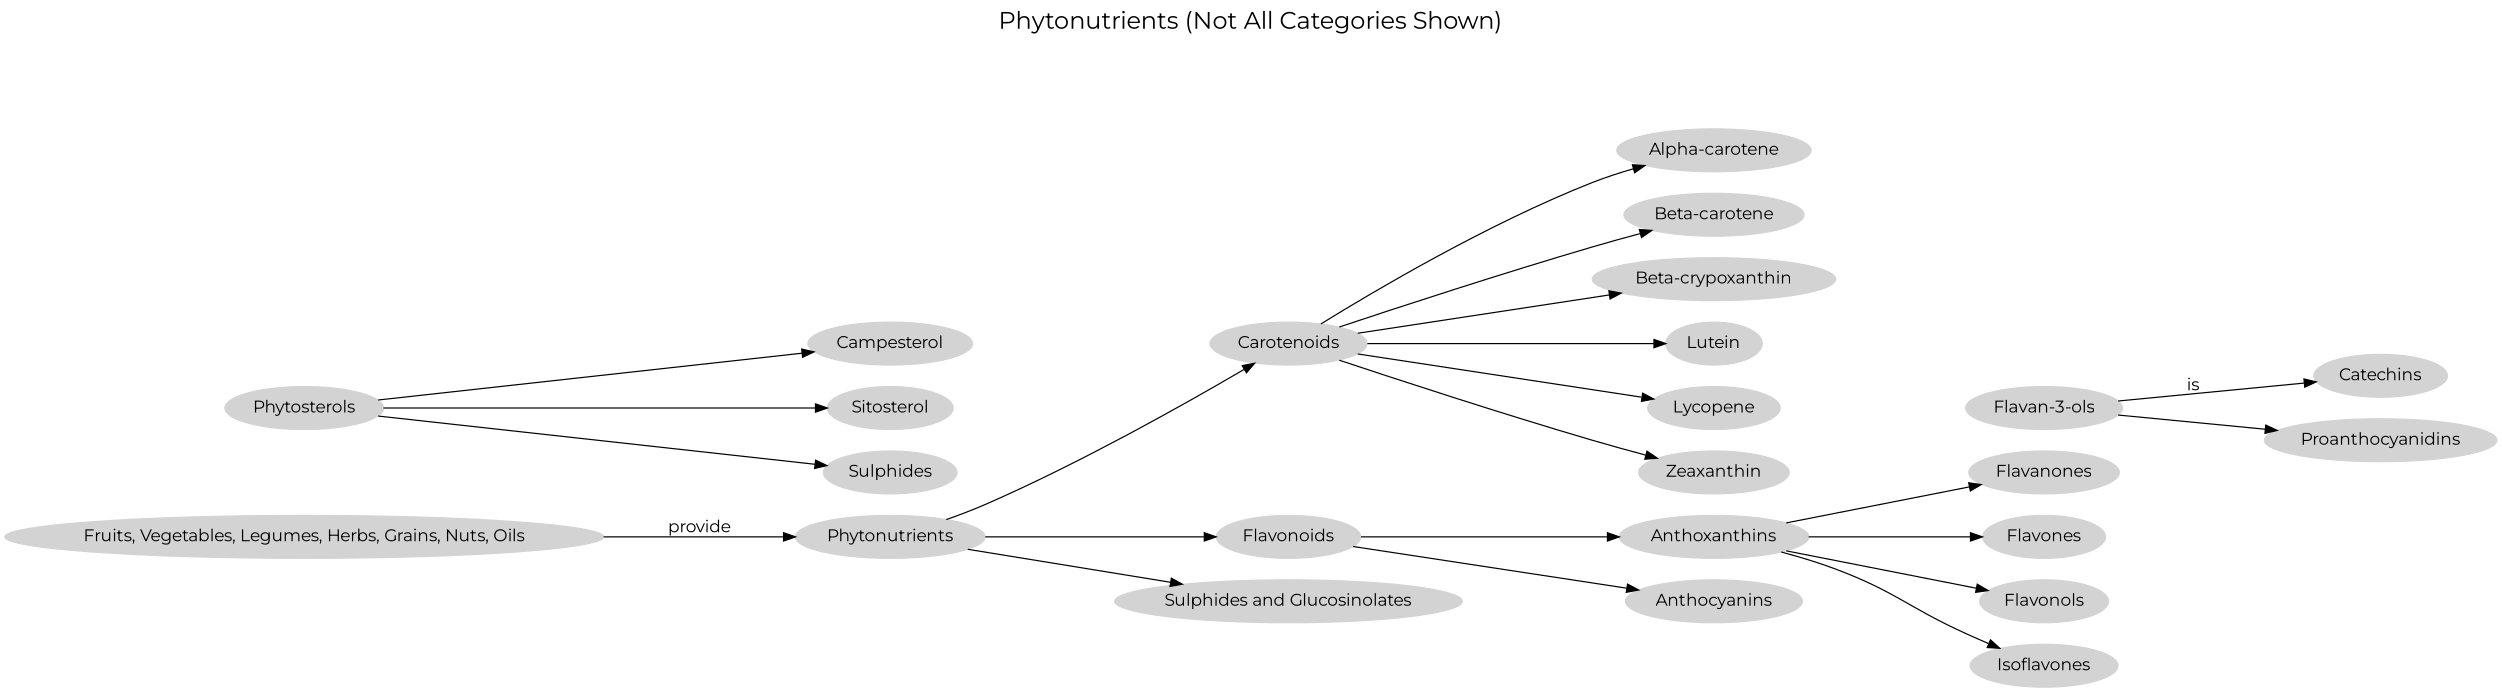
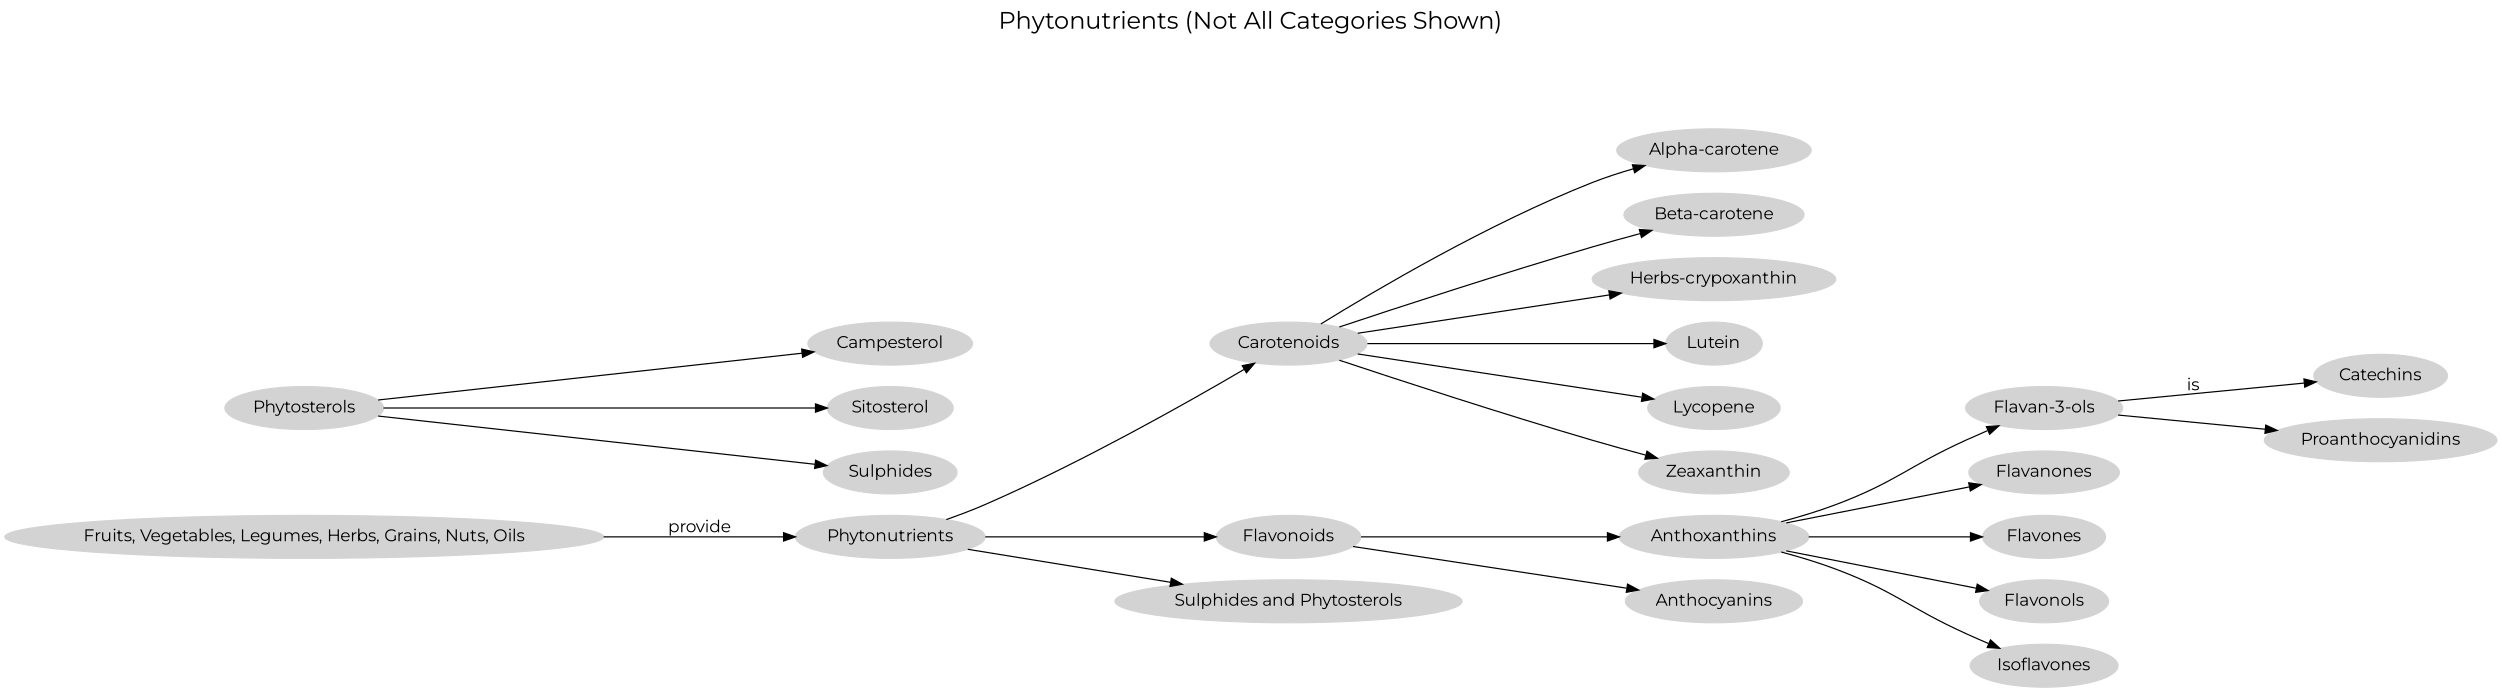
node "Beta-crypoxanthin": label "Beta-crypoxanthin" -> "Herbs-crypoxanthin"
edge "Anthoxanthins" -> "Flavan-3-ols": added
node "Sulphides and Glucosinolates": label "Sulphides and Glucosinolates" -> "Sulphides and Phytosterols"
